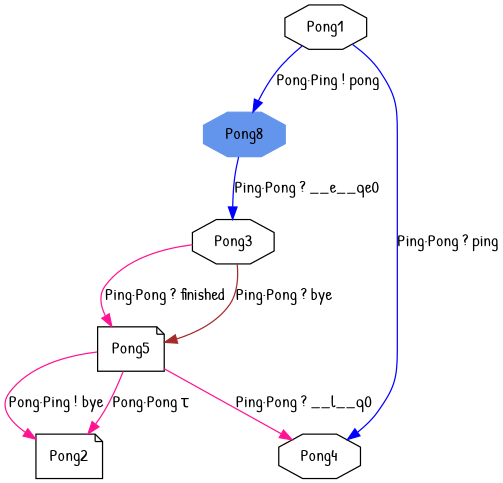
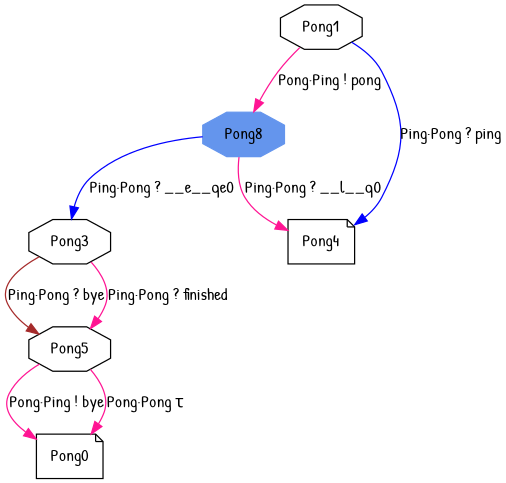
edge "Pong1" -> "Pong8": color blue -> deeppink
node "Pong5": shape note -> octagon
edge "Pong5" -> "Pong4": now "Pong8" -> "Pong4"
node "Pong2": label "Pong2" -> "Pong0"
node "Pong4": shape octagon -> note
